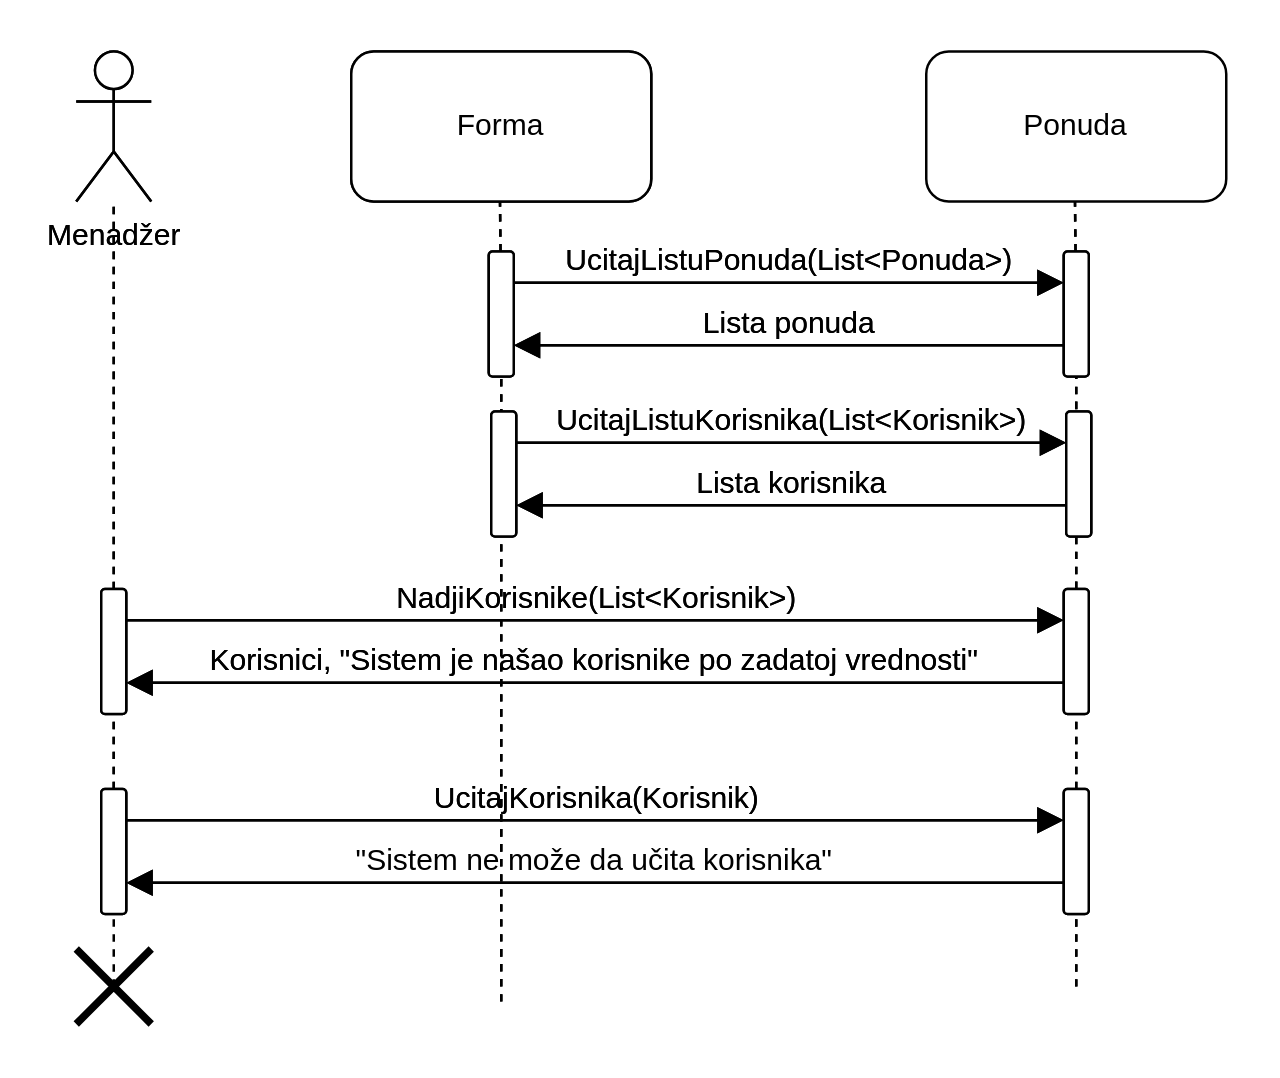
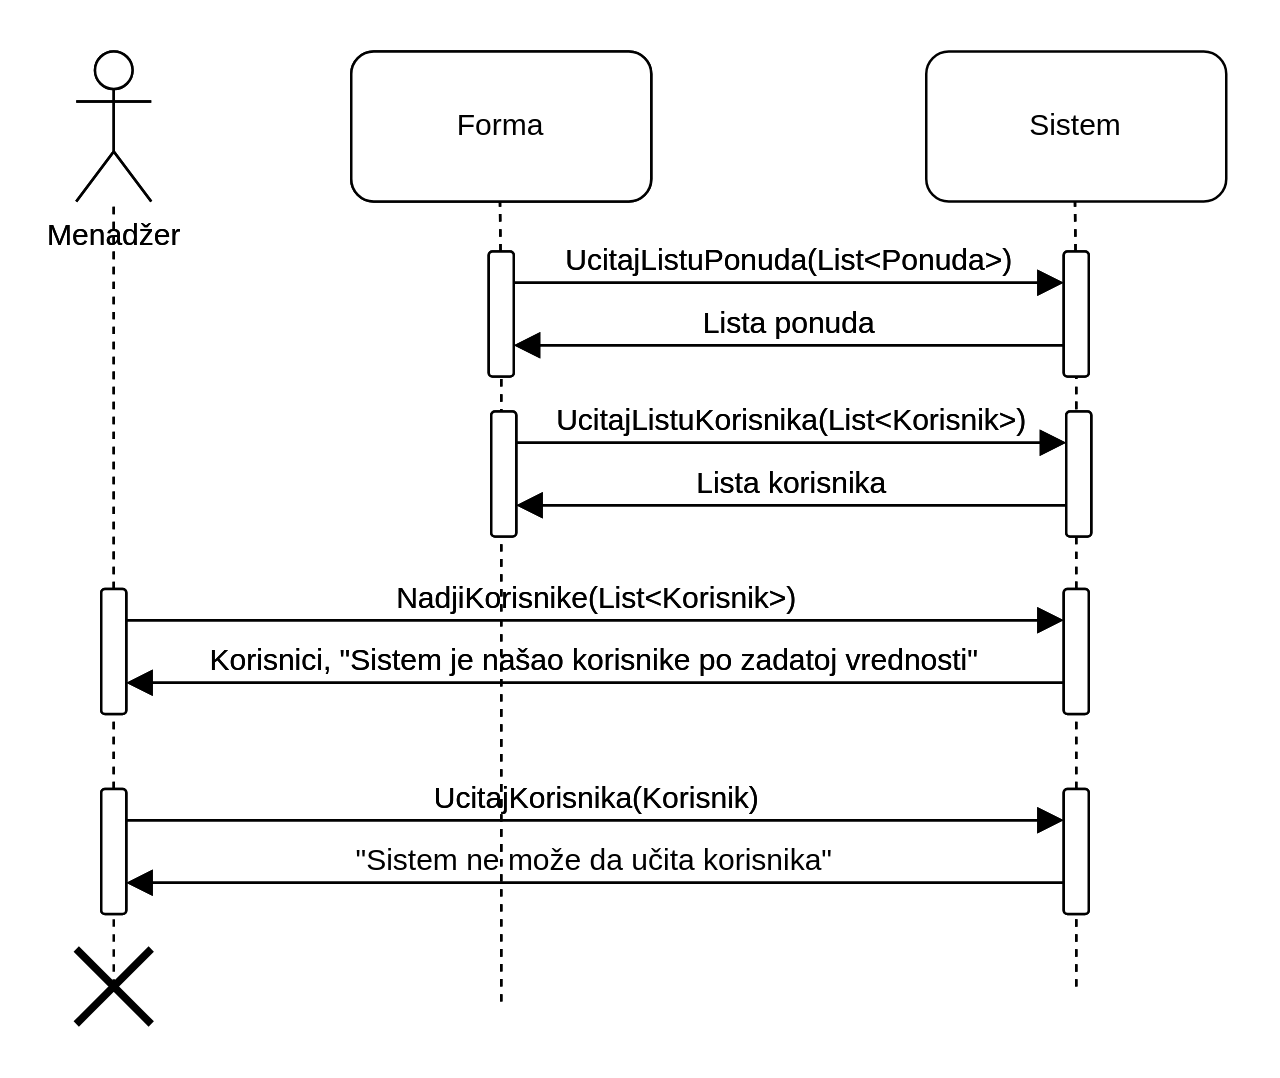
node "Ponuda": label "Ponuda" -> "Sistem"
